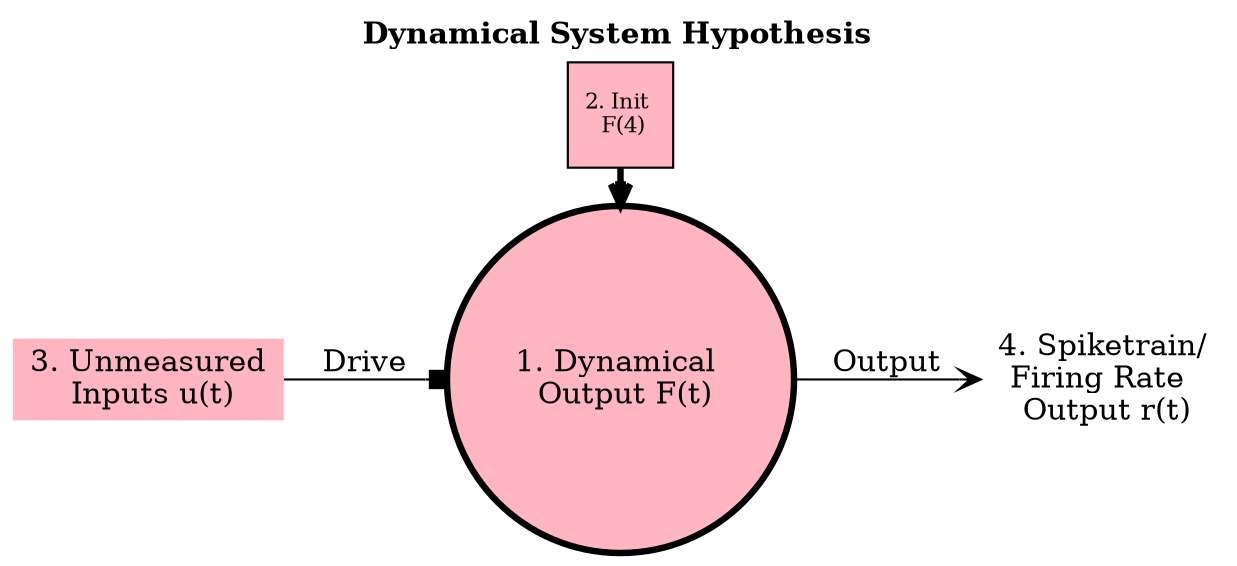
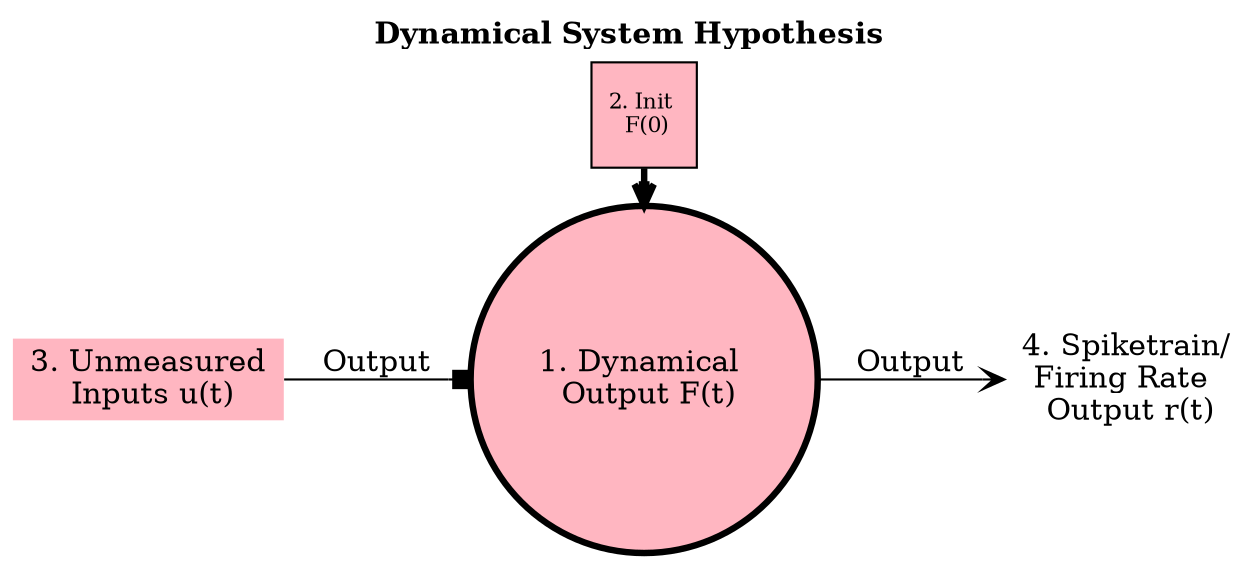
node "2. Init F(4)": label "2. Init F(4)" -> "2. Init F(0)"
edge "3. Unmeasured Inputs u(t)" -> "1. Dynamical Output F(t)": label "Drive" -> "Output"
